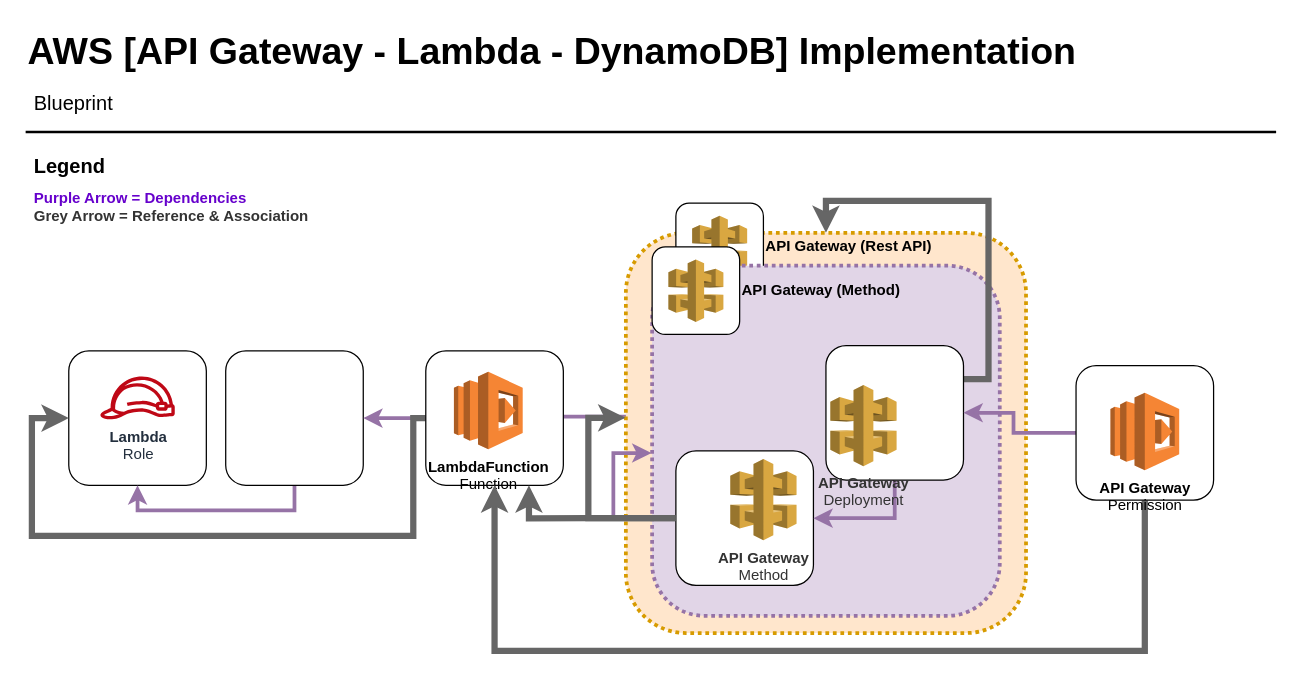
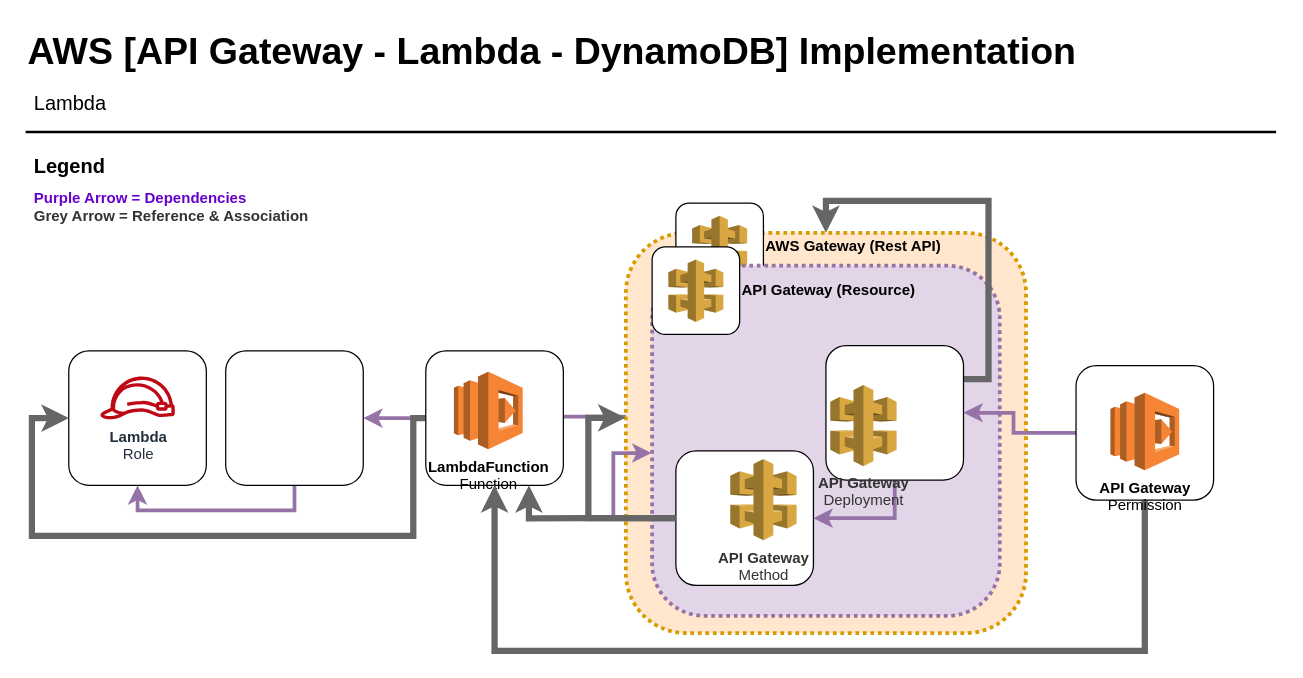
node "Blueprint": label "Blueprint" -> "Lambda"
node "API Gateway (Rest API)": label "API Gateway (Rest API)" -> "AWS Gateway (Rest API)"
node "API Gateway (Method)": label "API Gateway (Method)" -> "API Gateway (Resource)"
